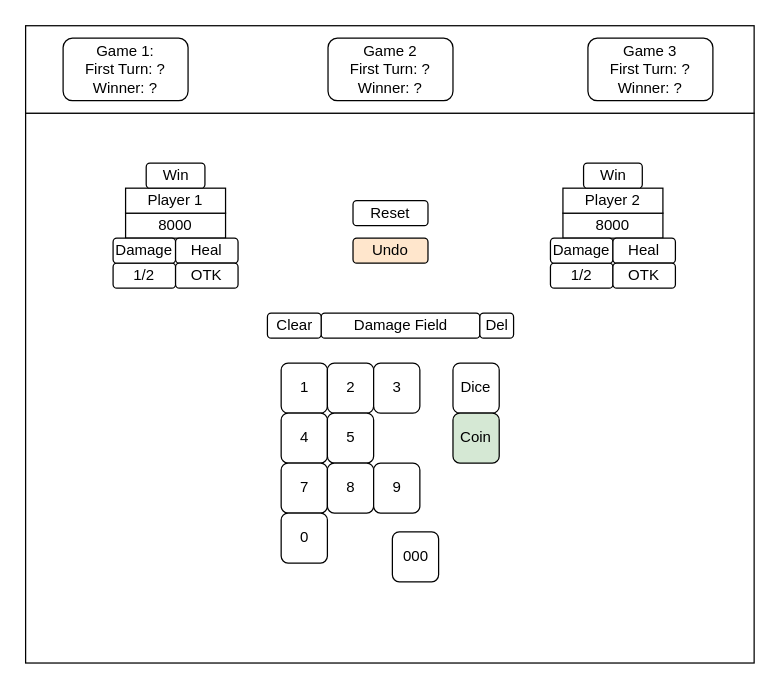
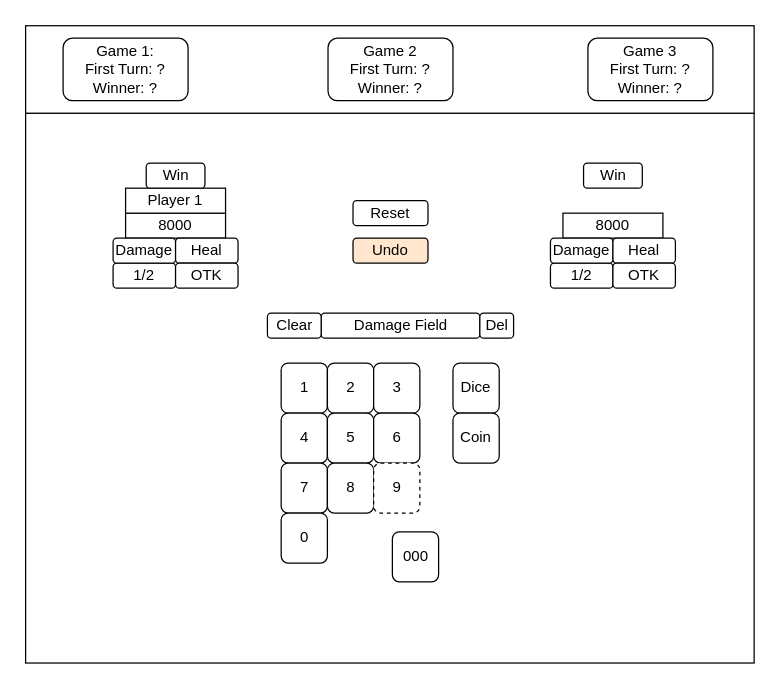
node "Player 2": removed
node "6": added
node "Coin": fillcolor #d5e8d4 -> #ffffff
node "9": style solid -> dashed
